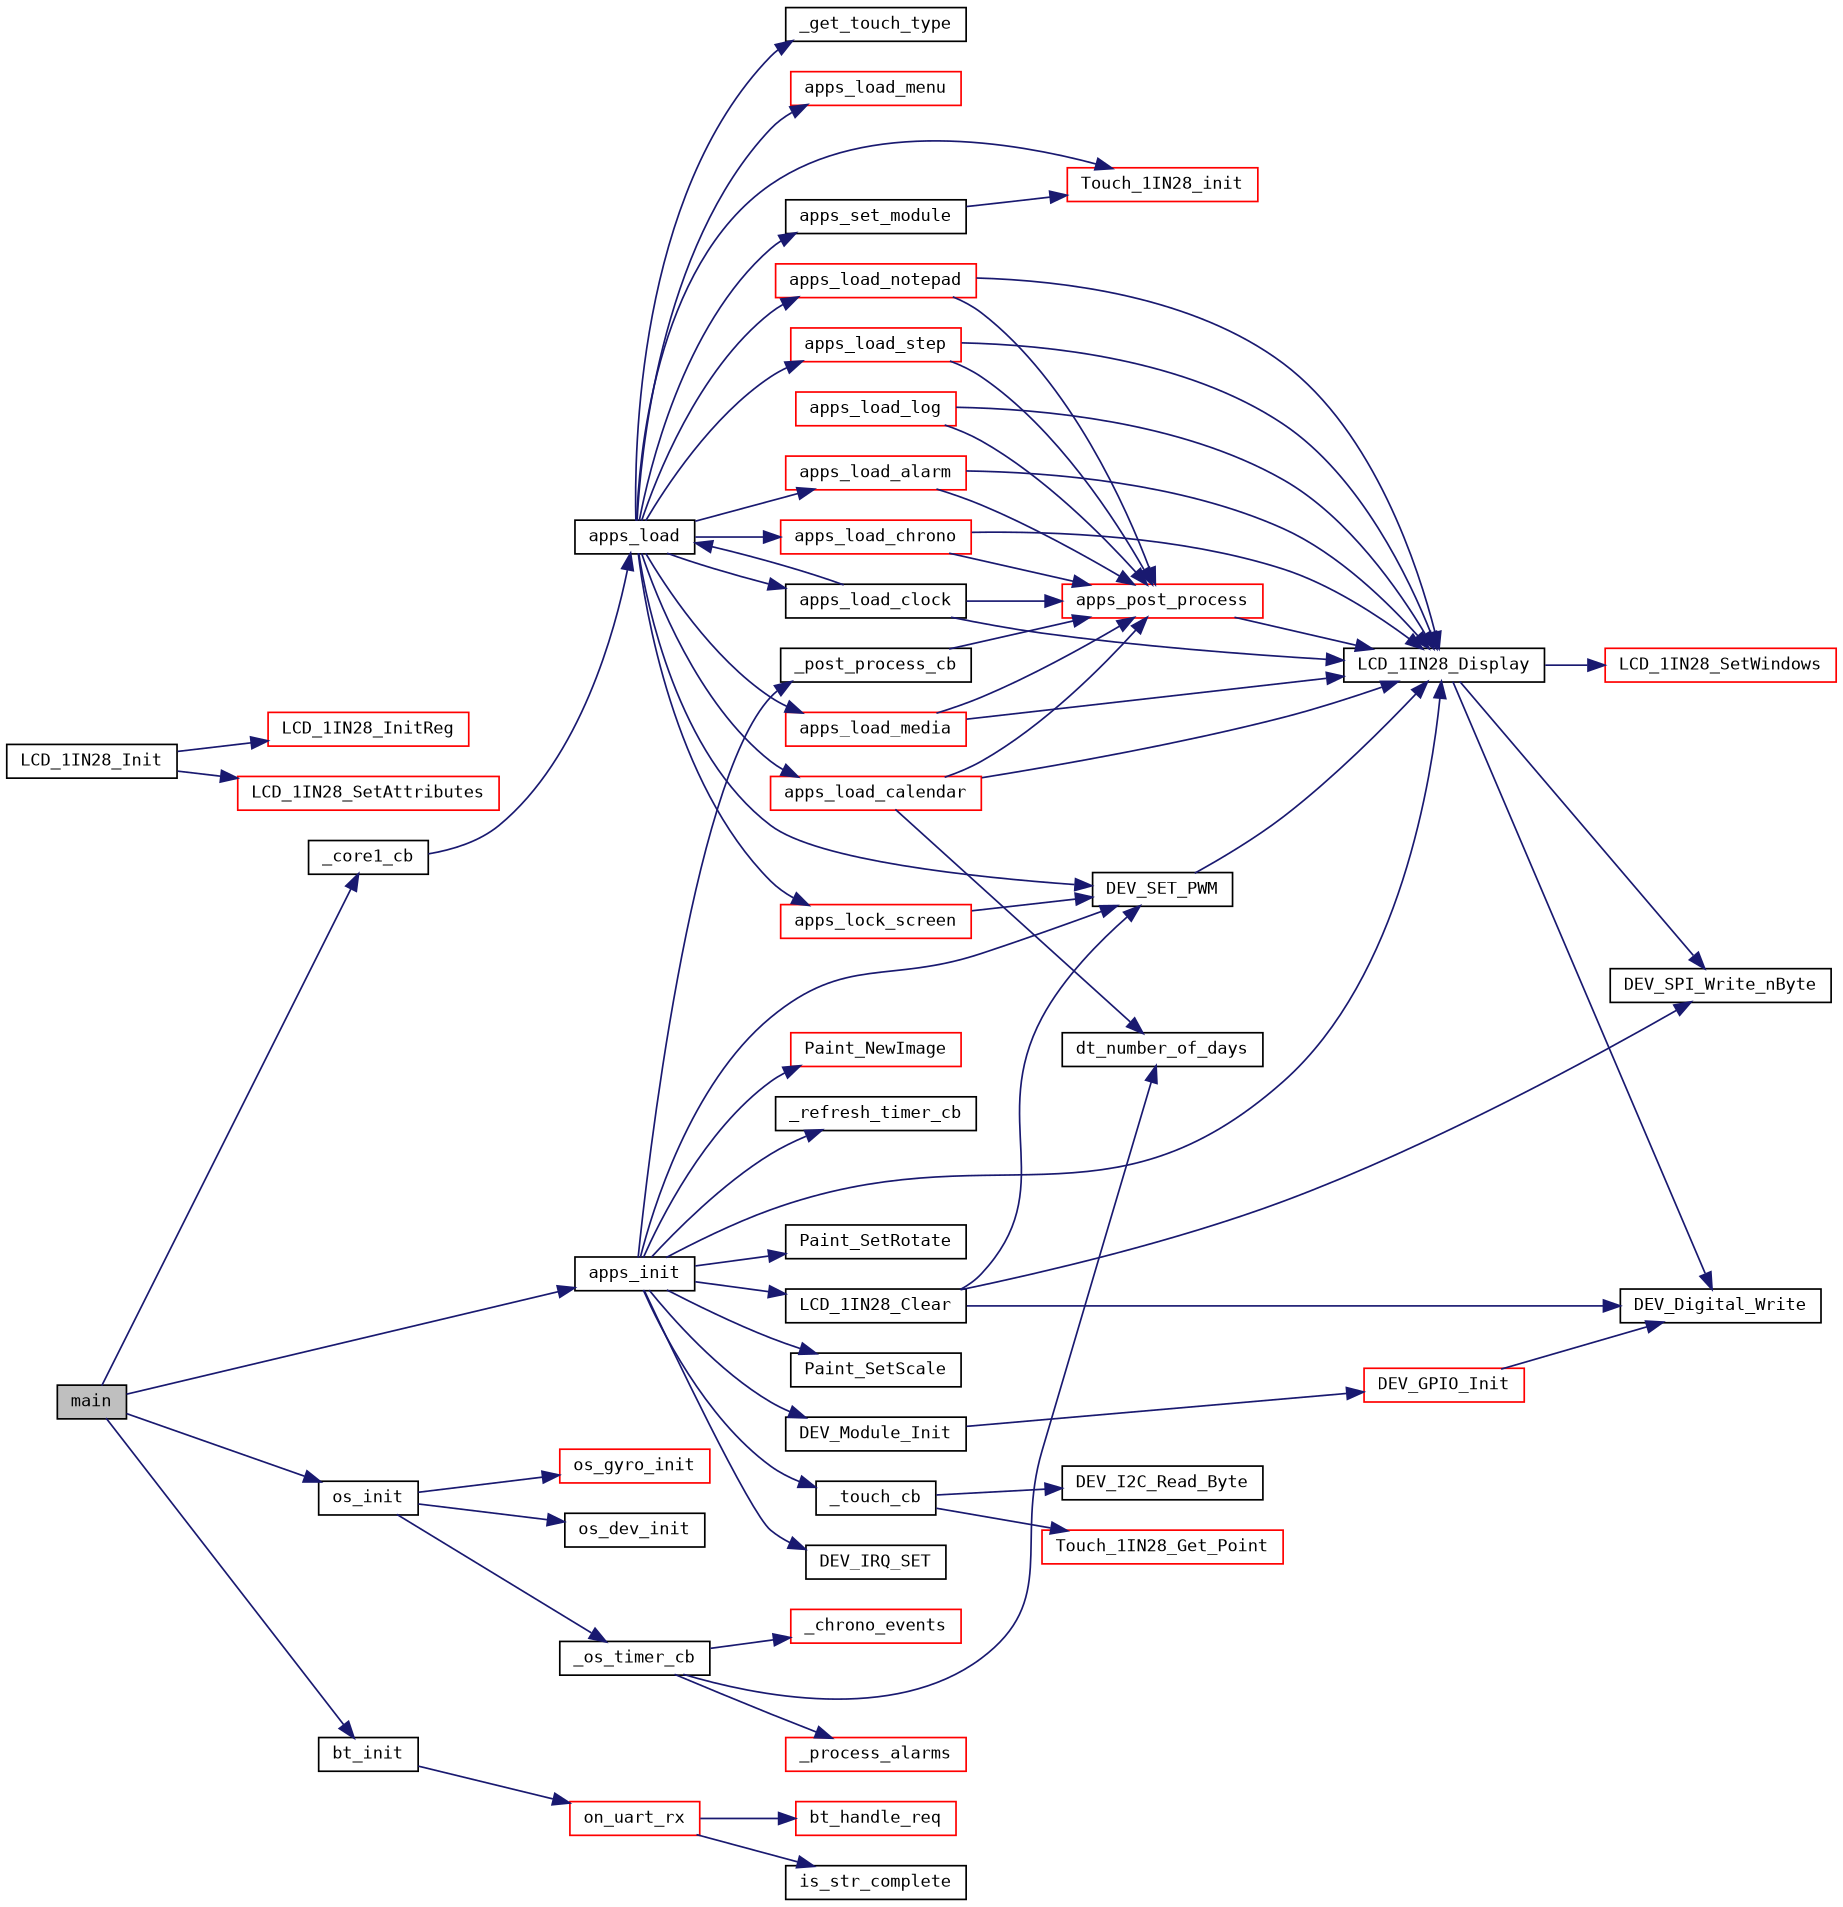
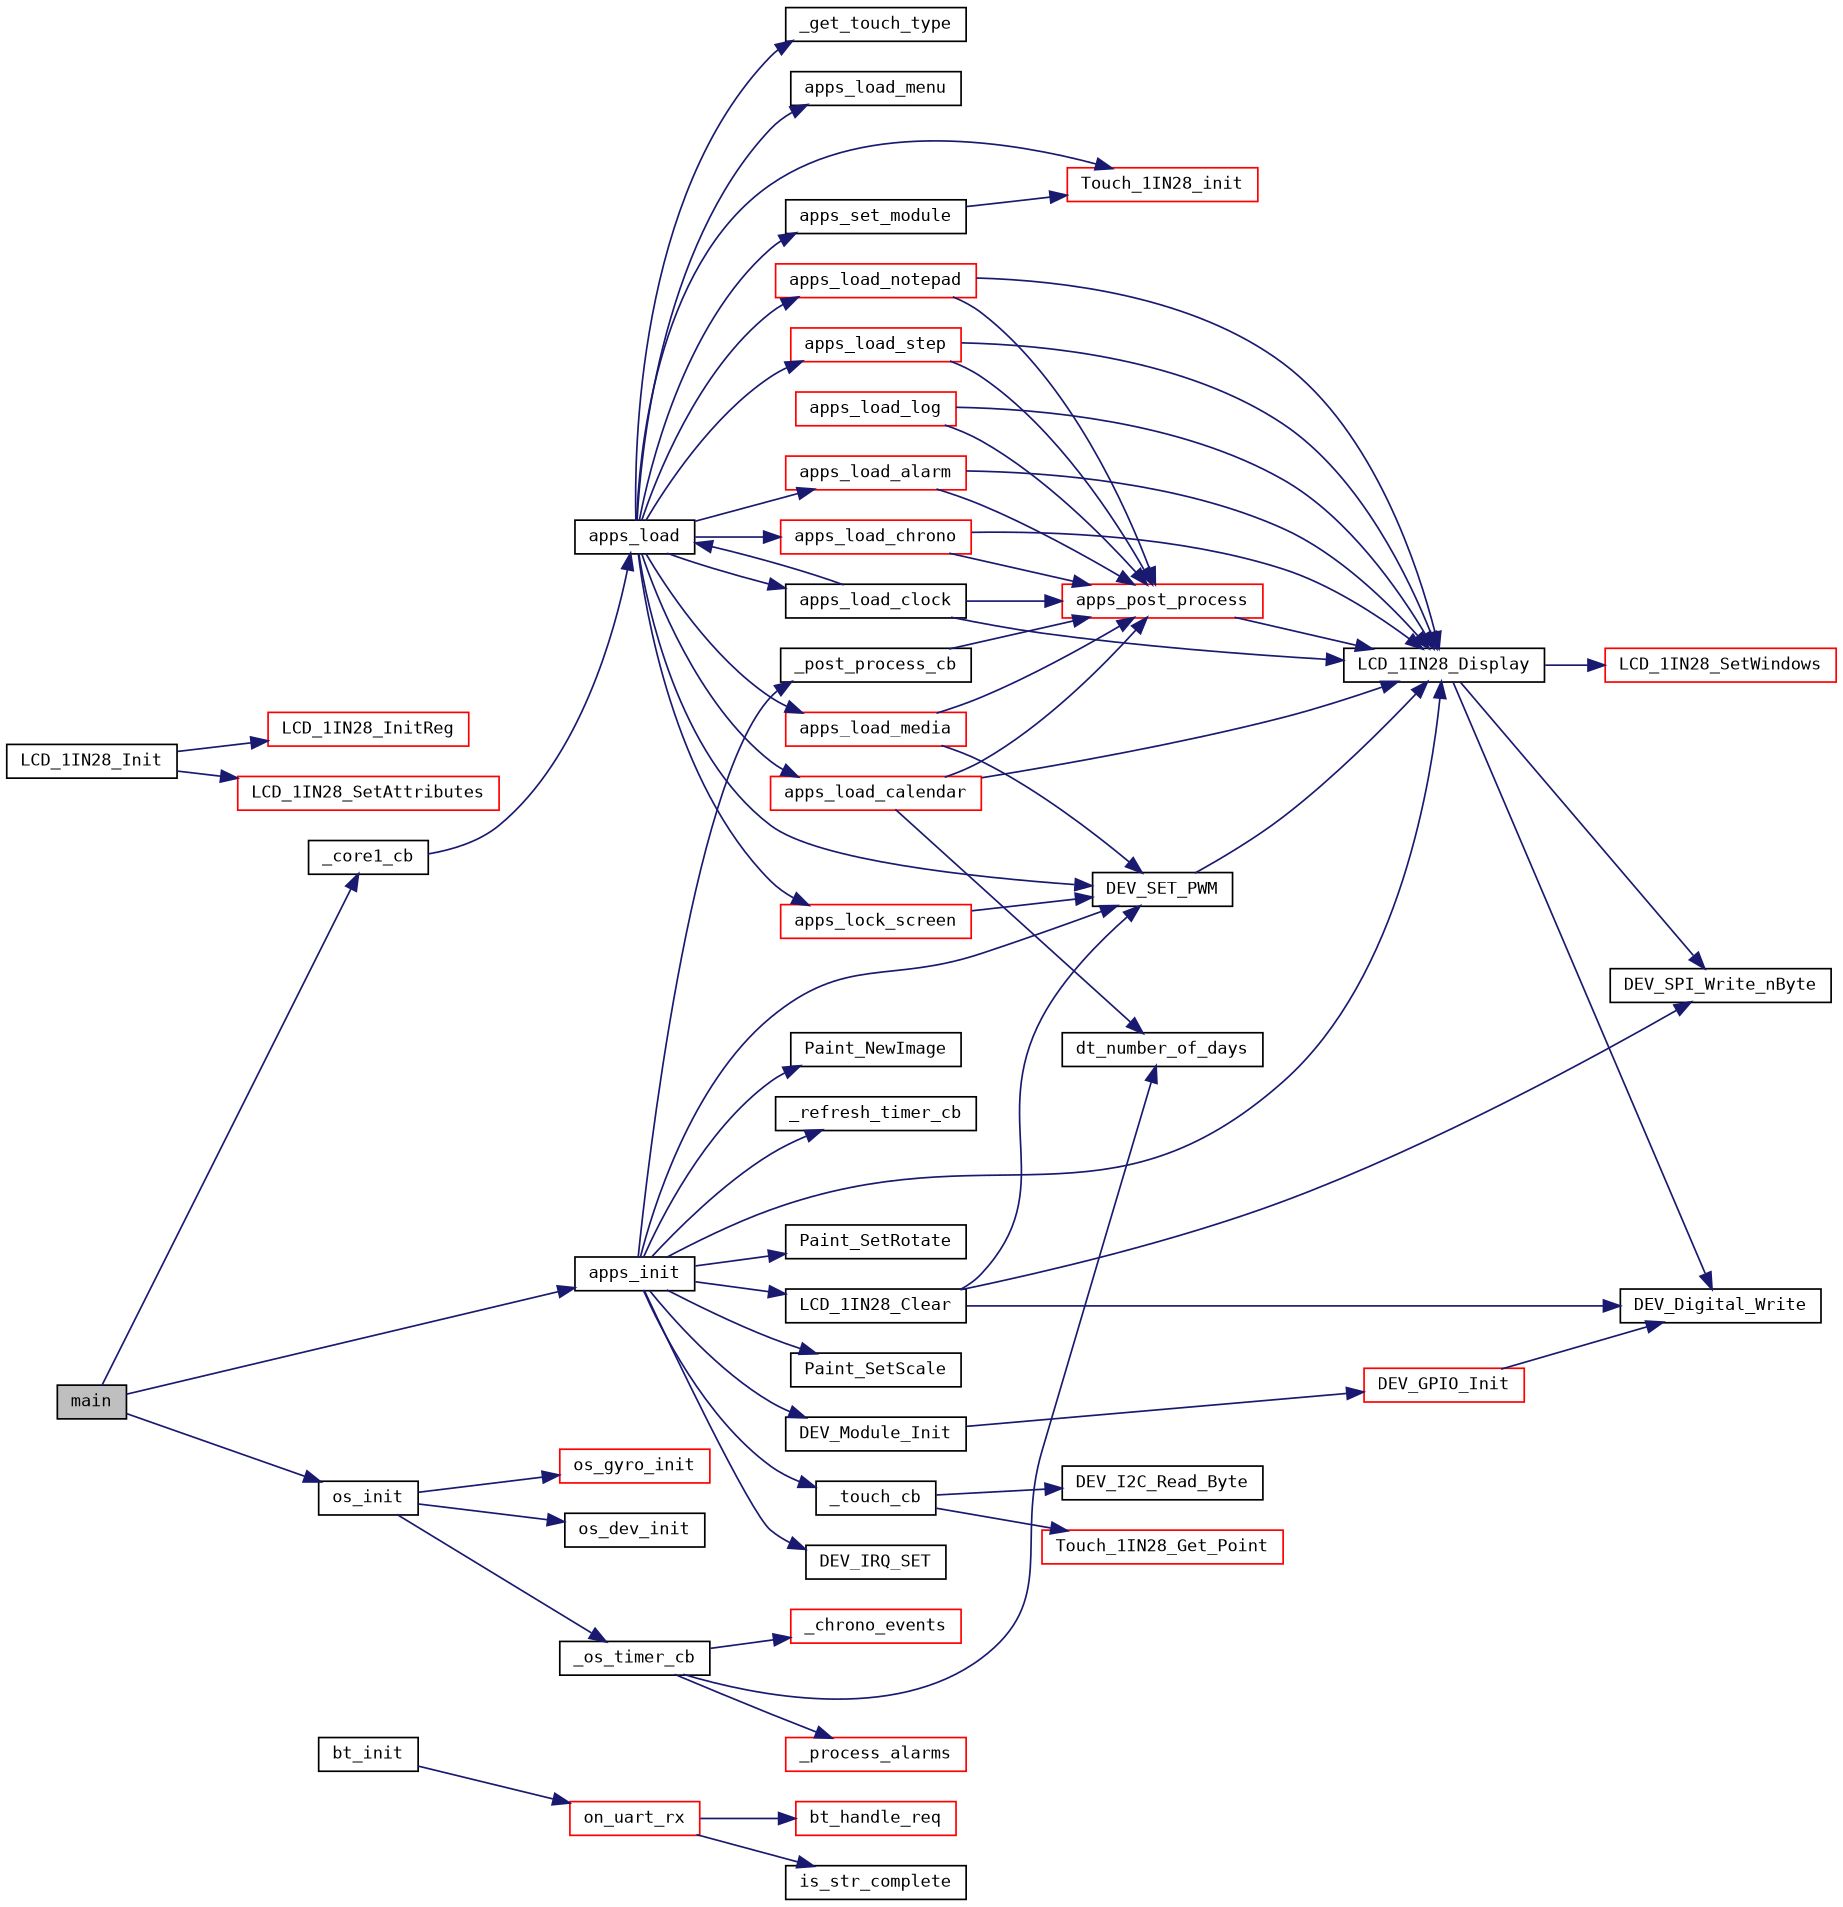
node "apps_load_menu": color red -> black
edge "apps_load_media" -> "LCD_1IN28_Display": now "apps_load_media" -> "DEV_SET_PWM"
node "Paint_NewImage": color red -> black
edge "main" -> "bt_init": removed
